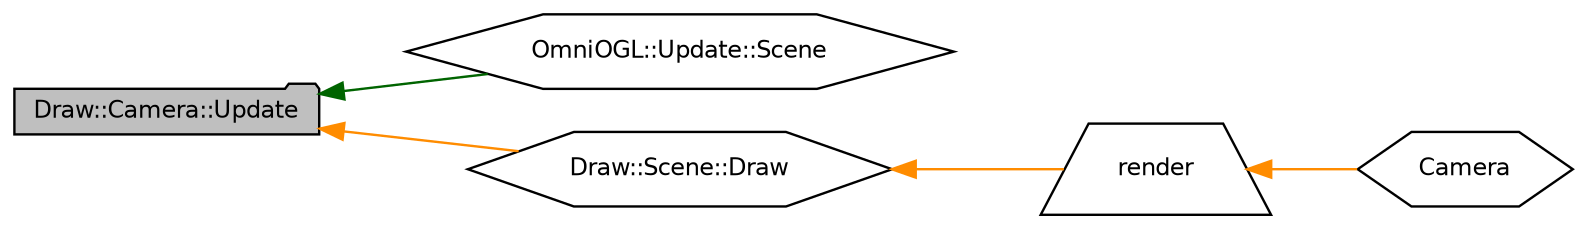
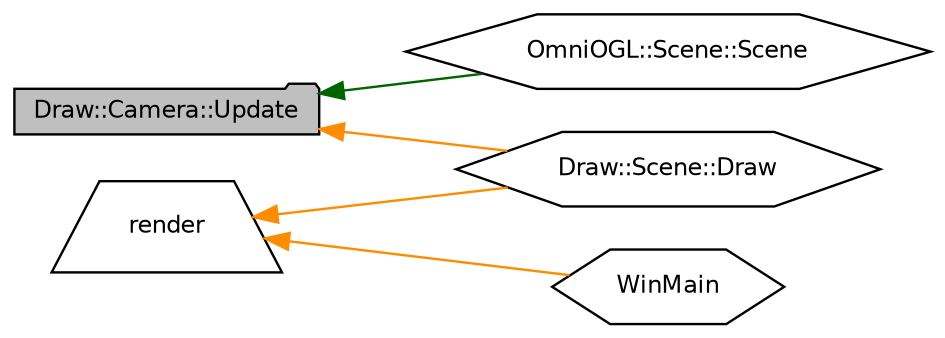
node "OmniOGL::Update::Scene": label "OmniOGL::Update::Scene" -> "OmniOGL::Scene::Scene"
edge "render" -> "Draw::Scene::Draw": reversed
node "Camera": label "Camera" -> "WinMain"
